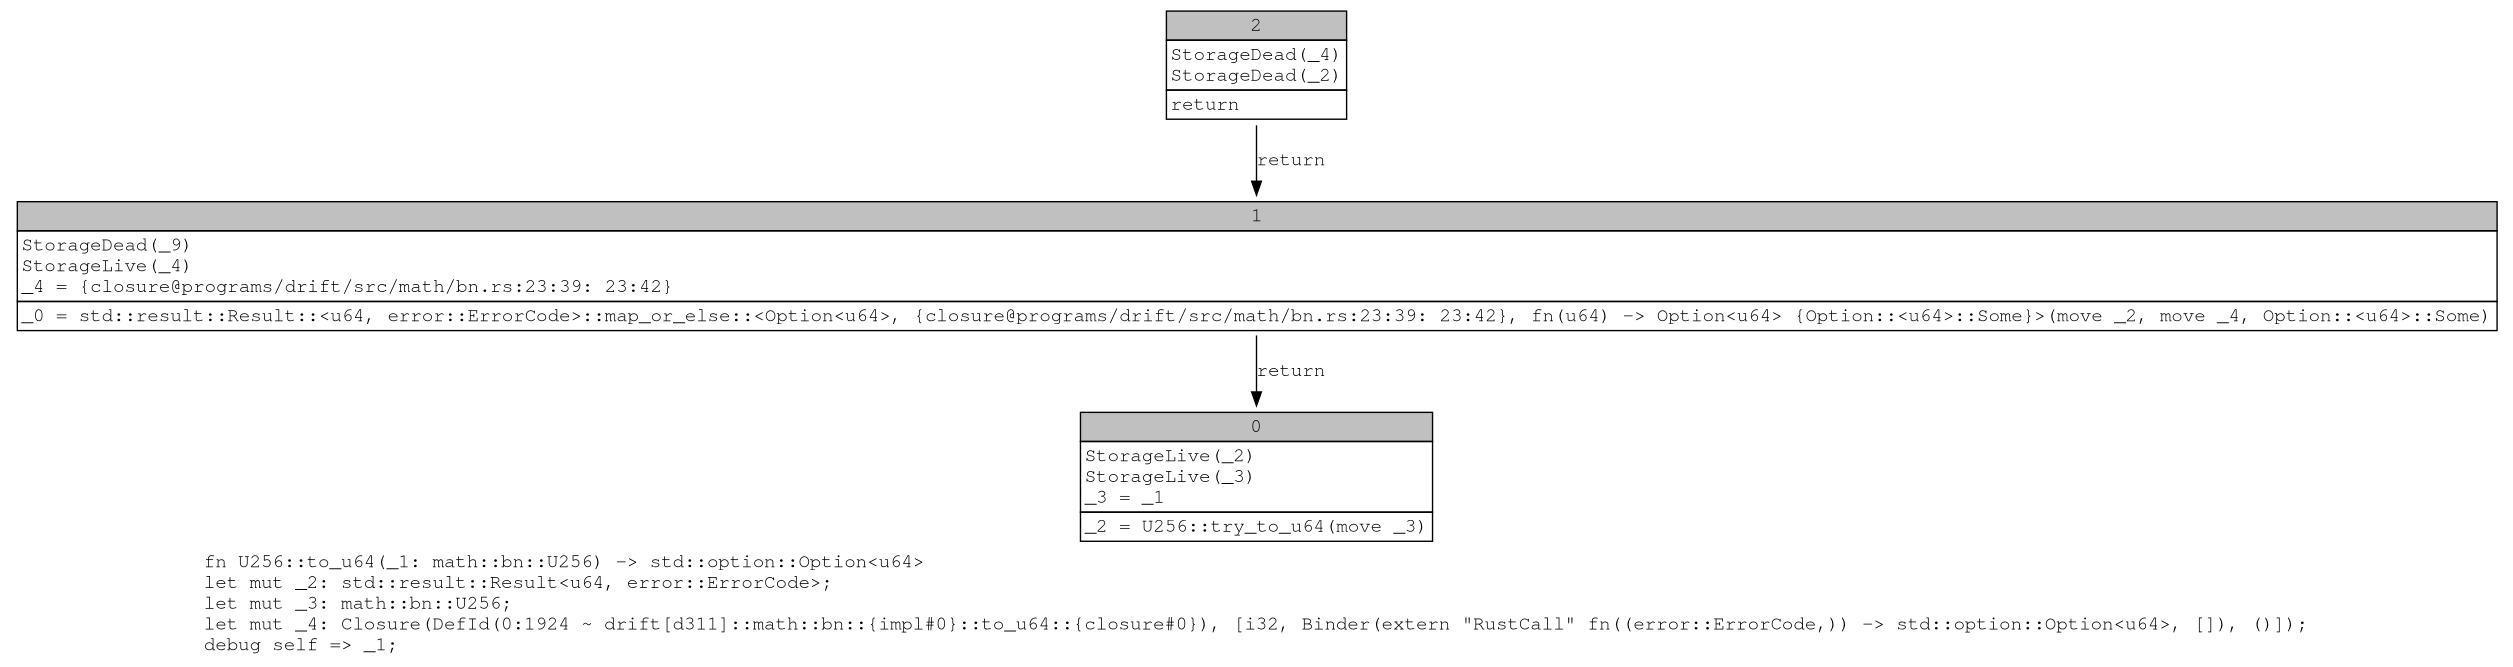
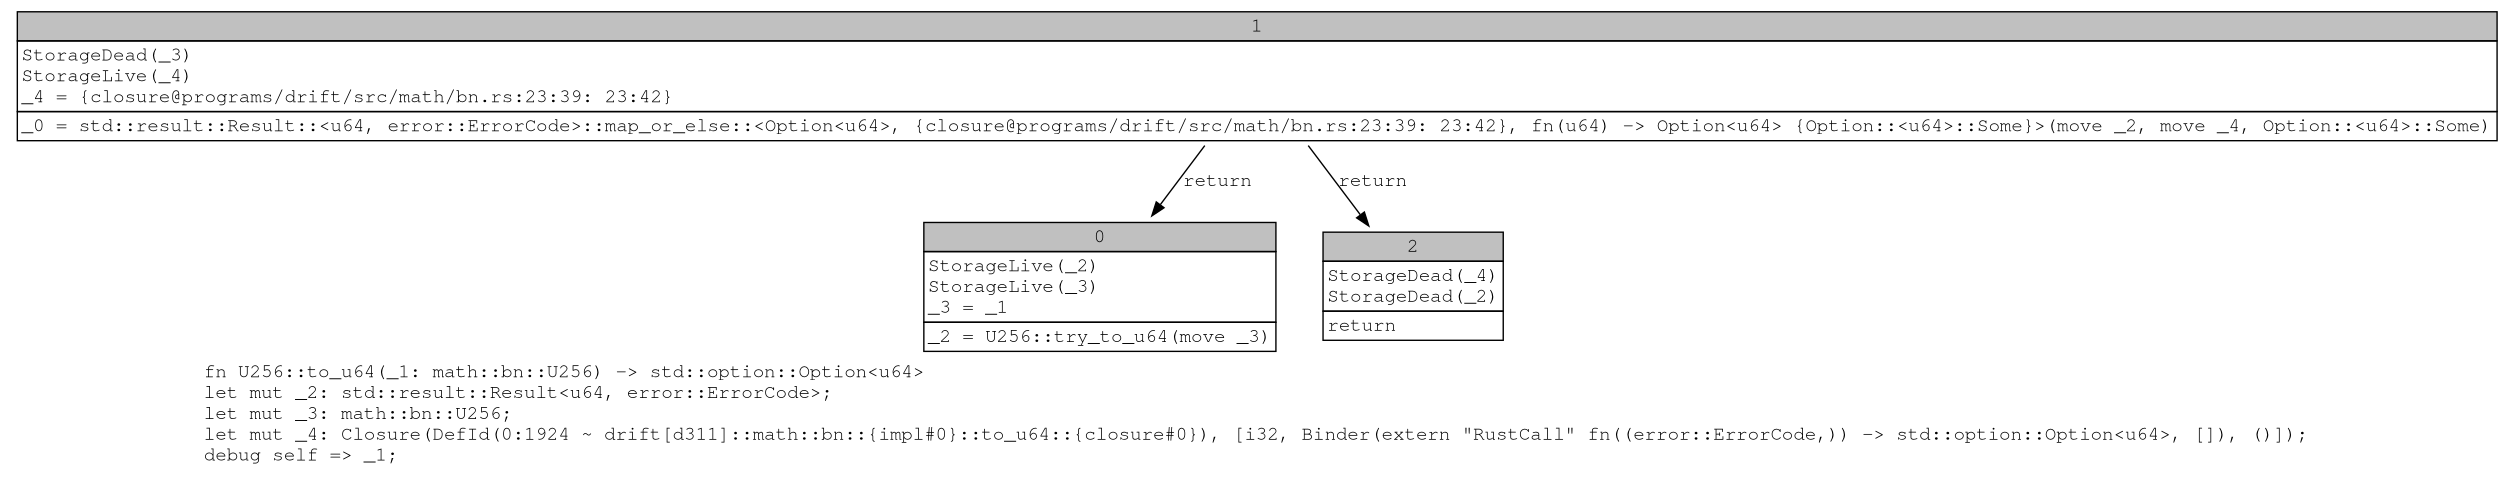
edge "2" -> "1": reversed
node "1": text "StorageDead(_9)" -> "StorageDead(_3)"
